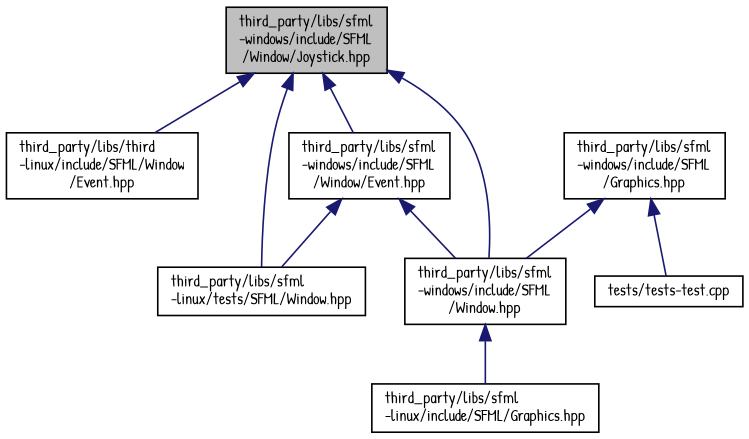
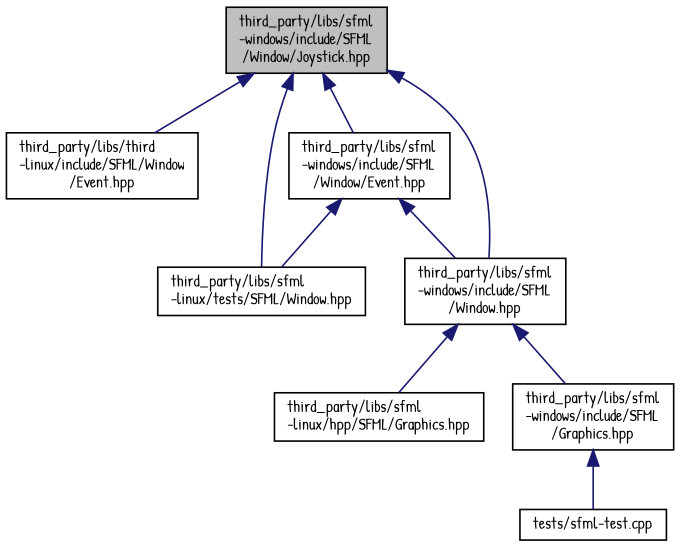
edge "third_party/libs/sfml -windows/include/SFML /Window.hpp" -> "third_party/libs/sfml -windows/include/SFML /Graphics.hpp": reversed
node "tests/tests-test.cpp": label "tests/tests-test.cpp" -> "tests/sfml-test.cpp"
node "third_party/libs/sfml -linux/include/SFML/Graphics.hpp": label "third_party/libs/sfml -linux/include/SFML/Graphics.hpp" -> "third_party/libs/sfml -linux/hpp/SFML/Graphics.hpp"
